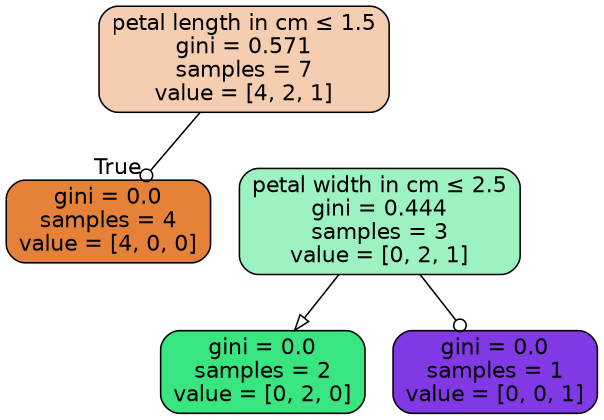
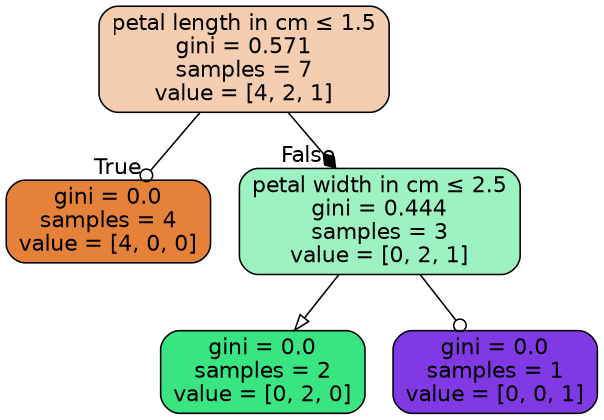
edge "petal length in cm ≤ 1.5" -> "petal width in cm ≤ 2.5": added
